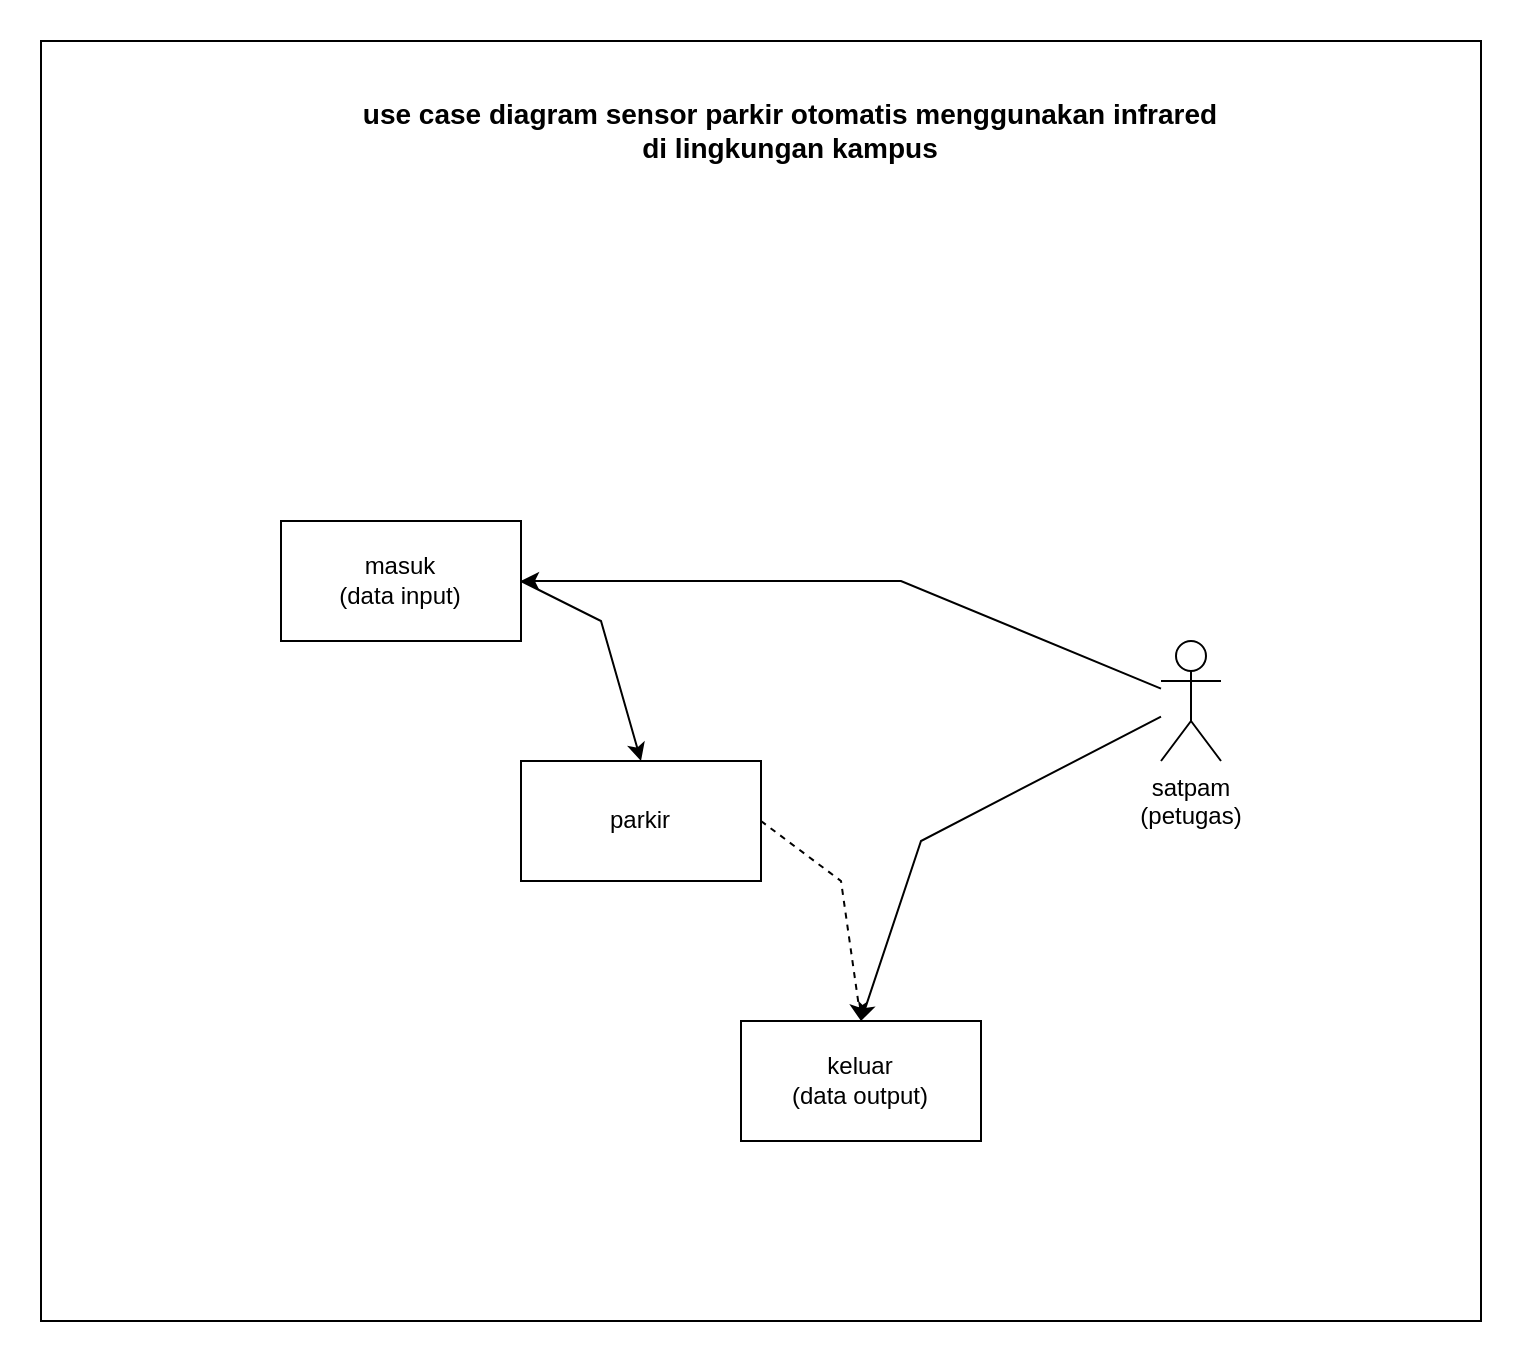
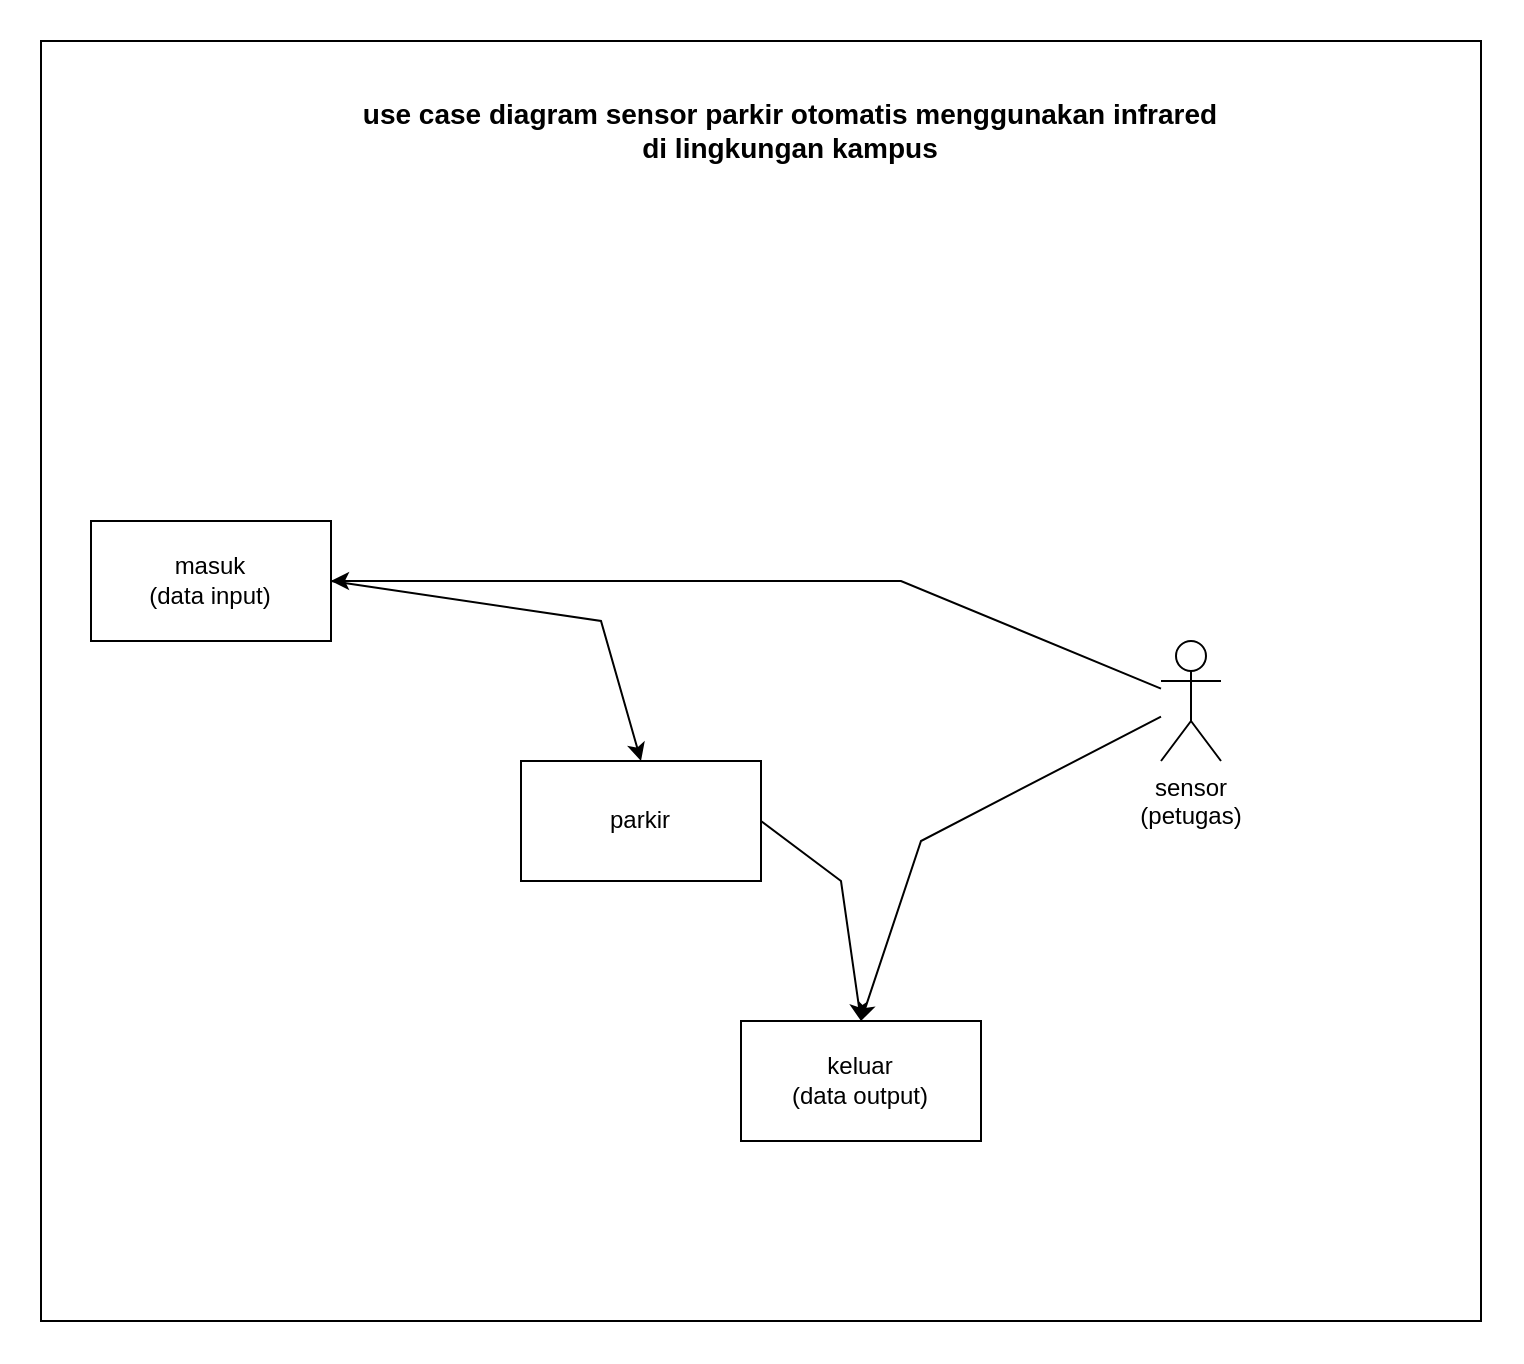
node "masuk (data input)": moved (401, 581) -> (211, 581)
node "satpam (petugas)": label "satpam (petugas)" -> "sensor (petugas)"
edge "parkir" -> "keluar (data output)": style dashed -> solid
